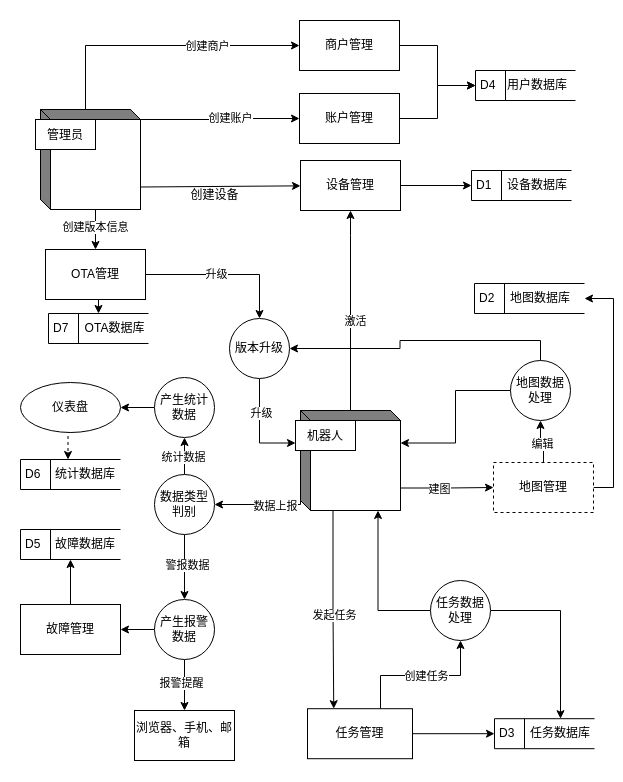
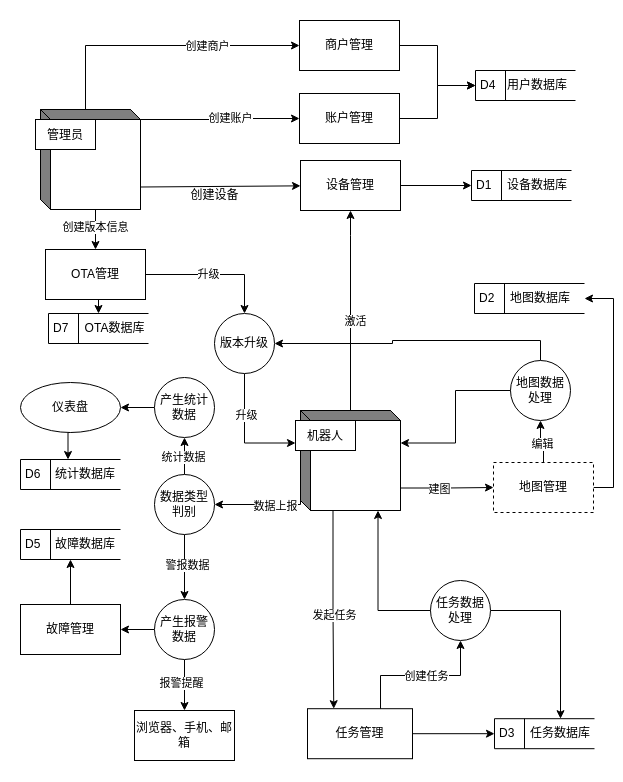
node "版本升级": moved (260, 349) -> (245, 344)
edge "仪表盘" -> "统计数据库": style dashed -> solid
